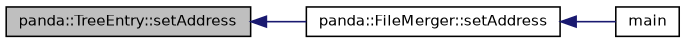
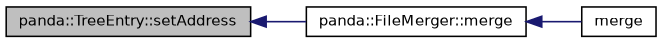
node "panda::FileMerger::setAddress": label "panda::FileMerger::setAddress" -> "panda::FileMerger::merge"
node "main": label "main" -> "merge"
